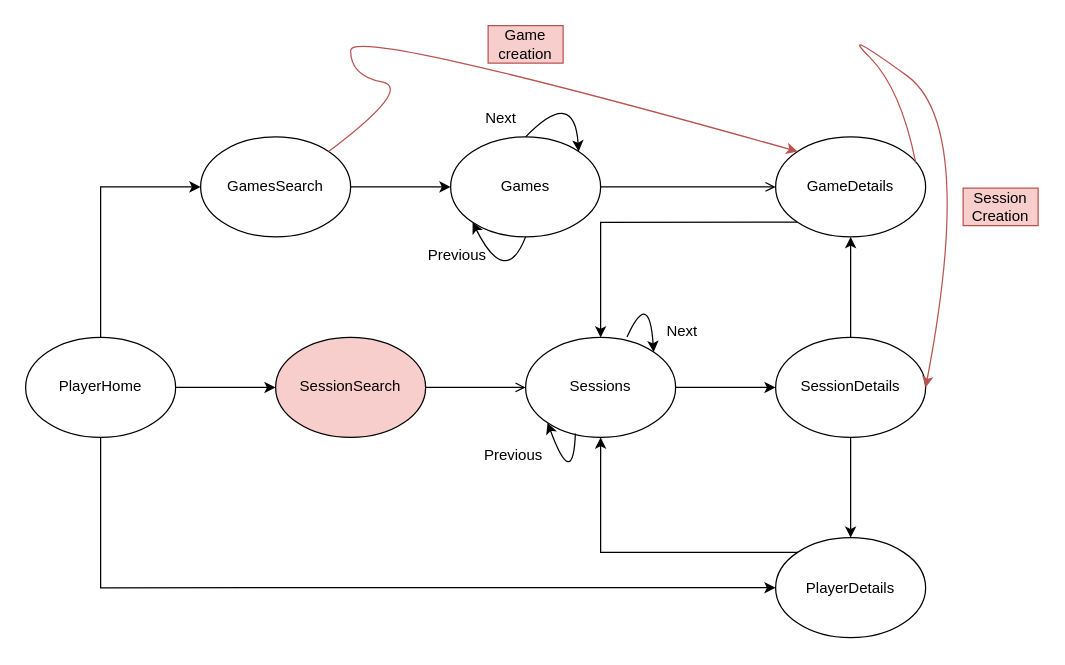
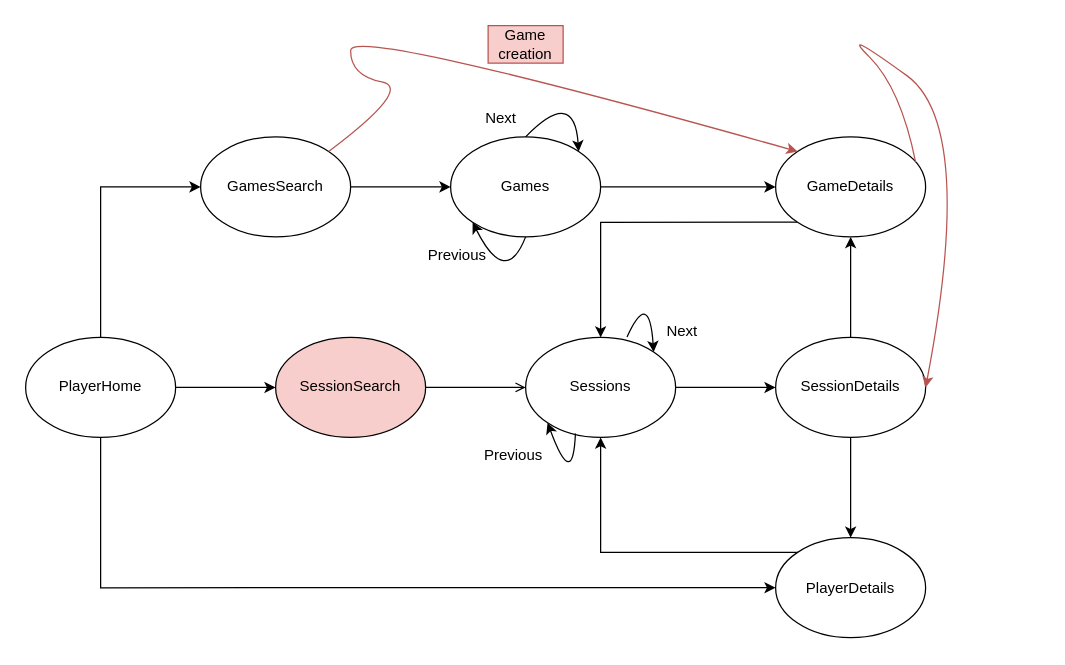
edge "Games" -> "GameDetails": arrowhead open -> classic
node "Session Creation": removed
